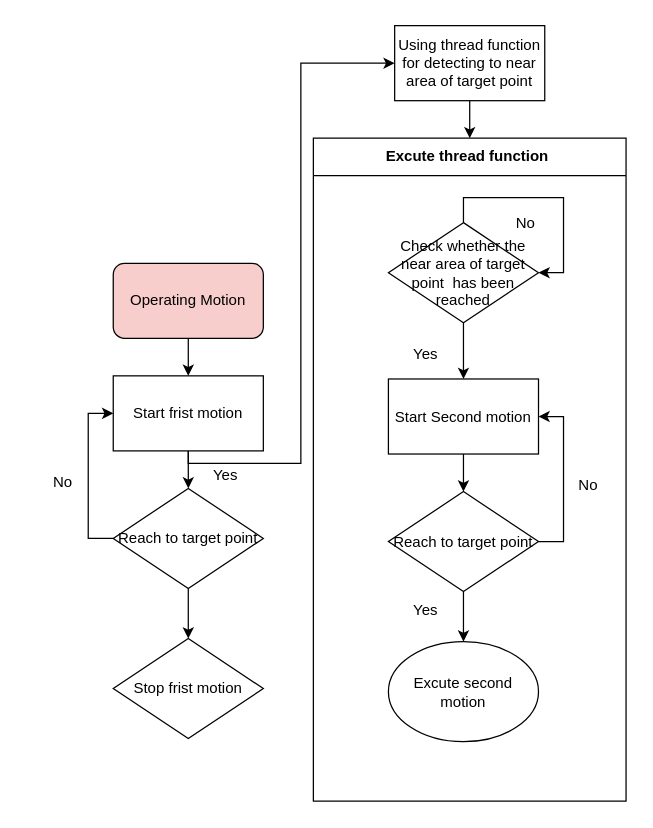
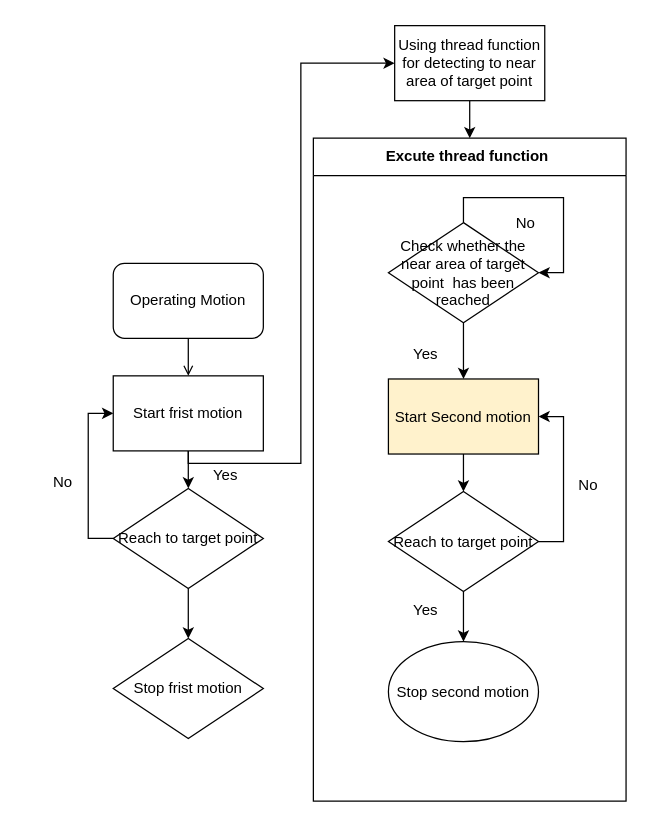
node "Operating Motion": fillcolor #f8cecc -> #ffffff
edge "Operating Motion" -> "Start frist motion": arrowhead classic -> open
node "Start Second motion": fillcolor #ffffff -> #fff2cc
node "Excute second motion": label "Excute second motion" -> "Stop second motion"
